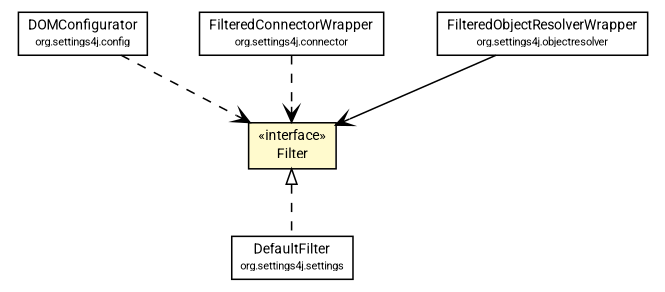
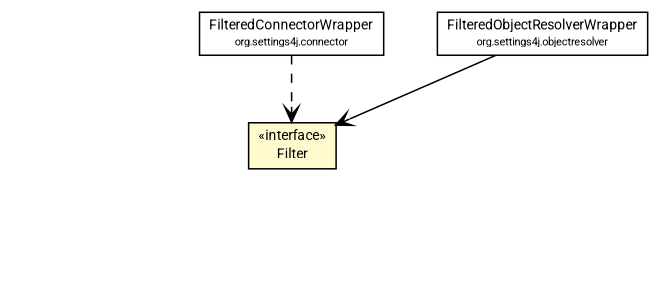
node "DOMConfigurator": removed
node "DefaultFilter": removed
